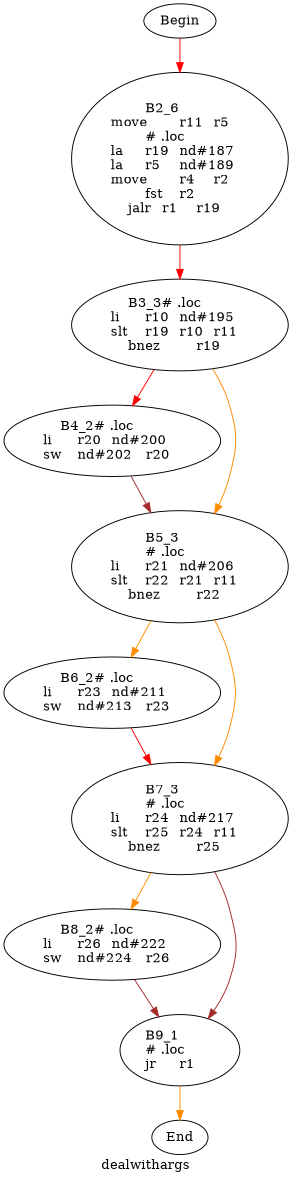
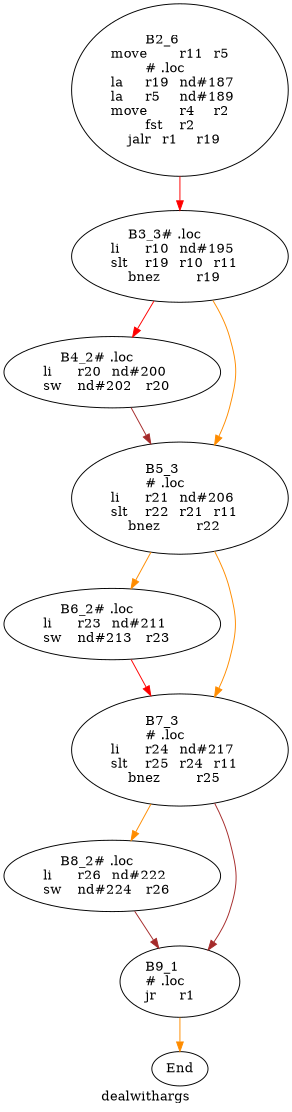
node "Begin": removed
